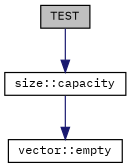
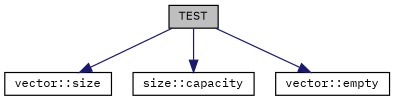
node "vector::size": added
edge "size::capacity" -> "vector::empty": now "TEST" -> "vector::empty"
